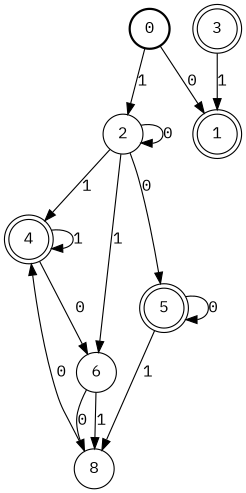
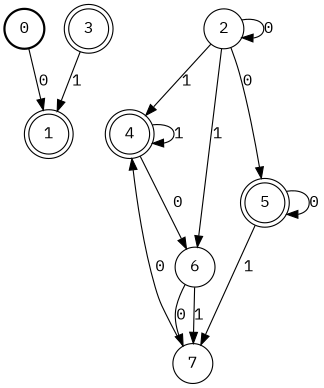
edge "0" -> "2": removed, label "1"
node "8": label "8" -> "7"
